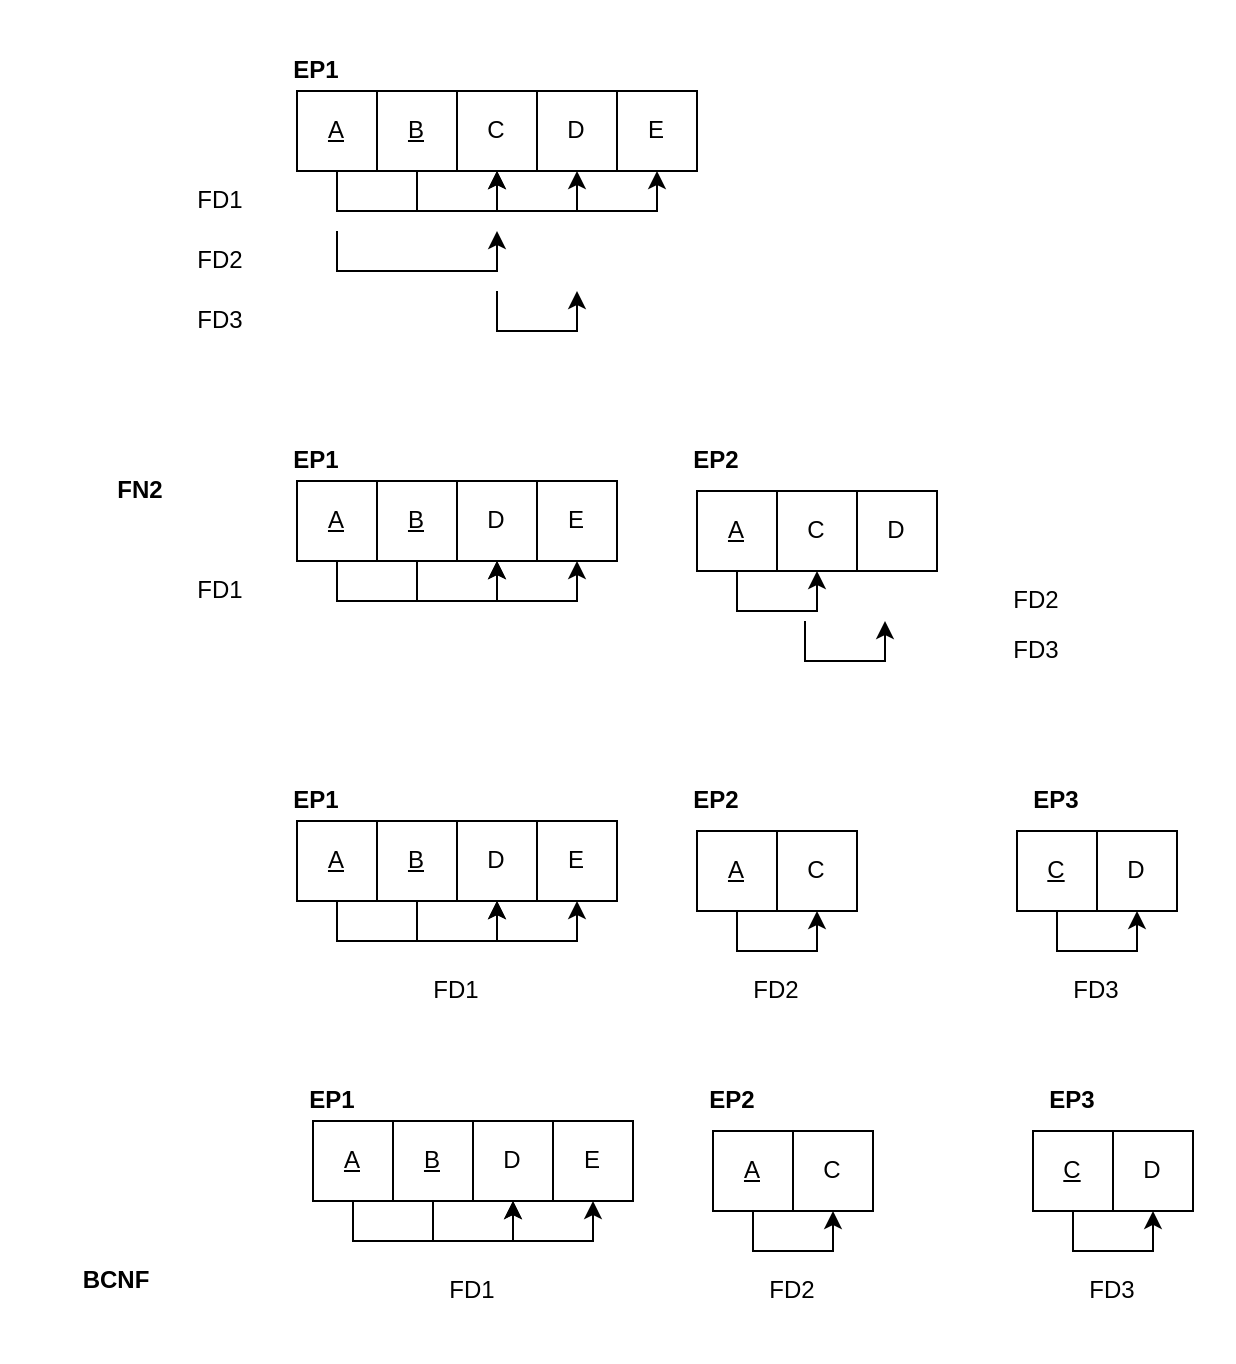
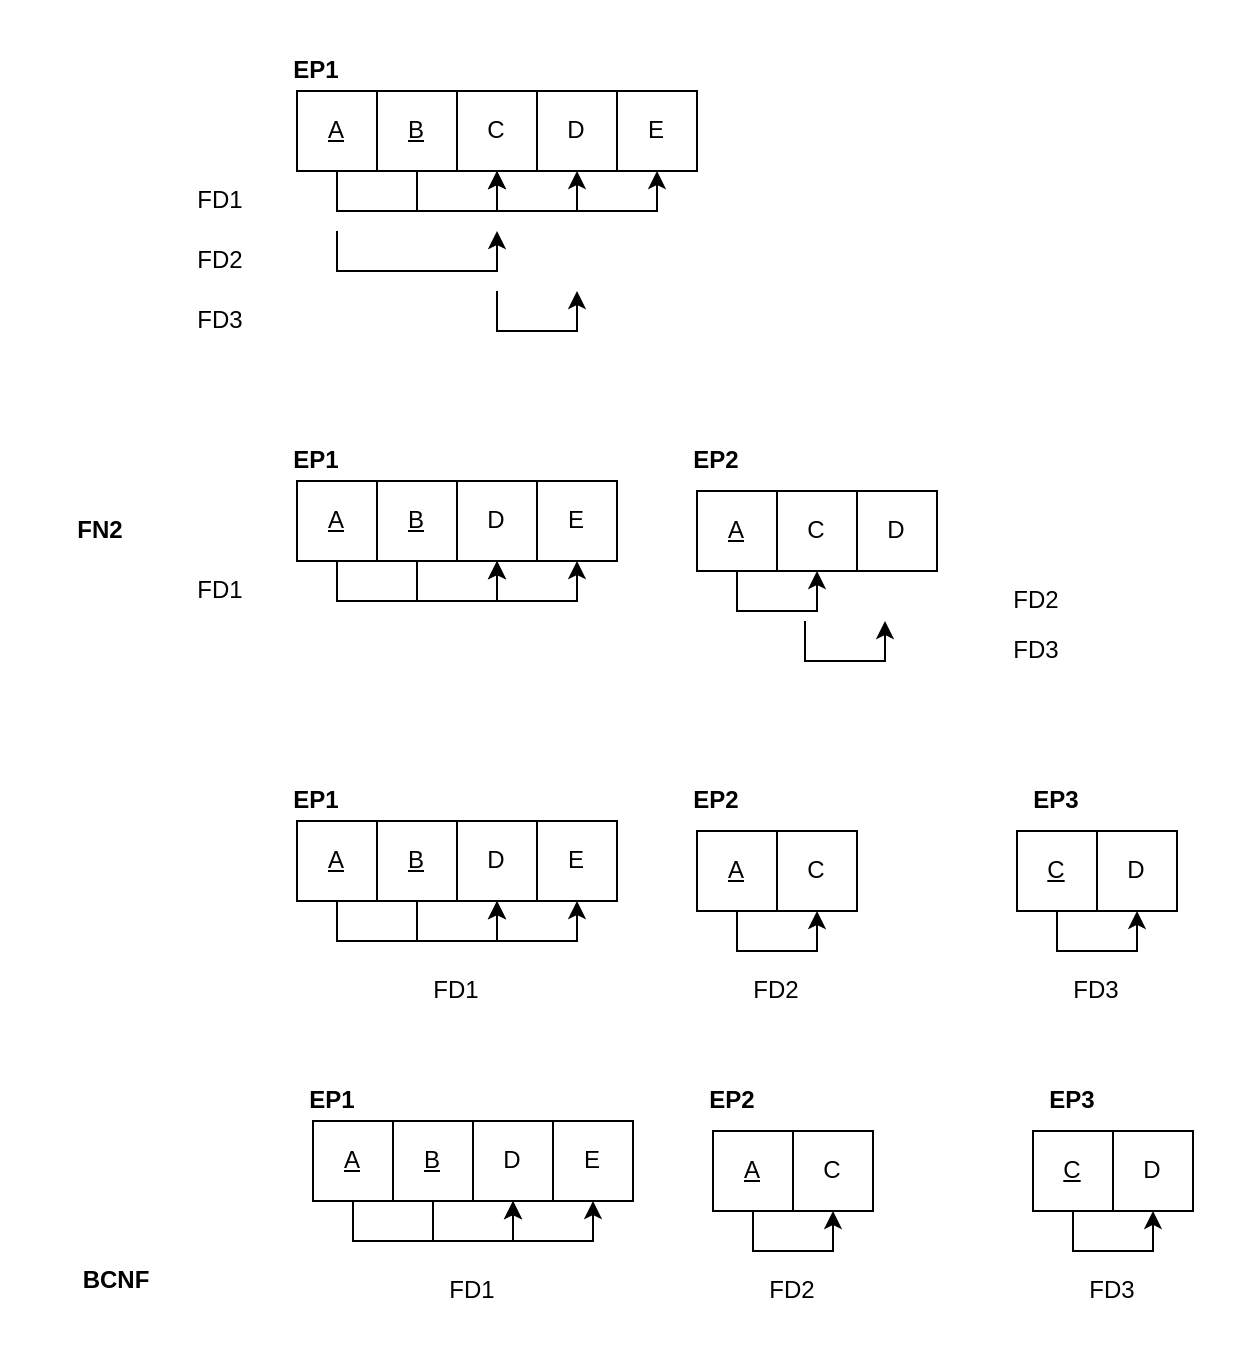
node "FN2": moved (141, 491) -> (101, 531)
